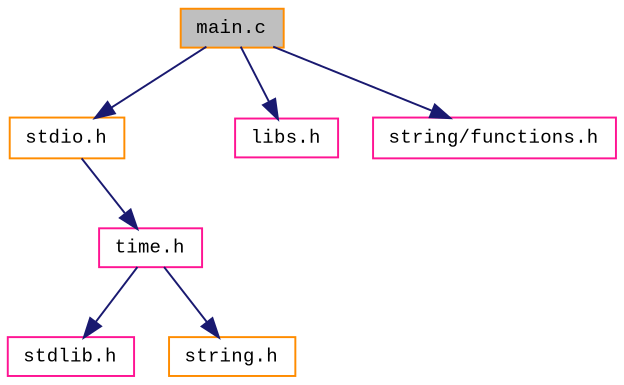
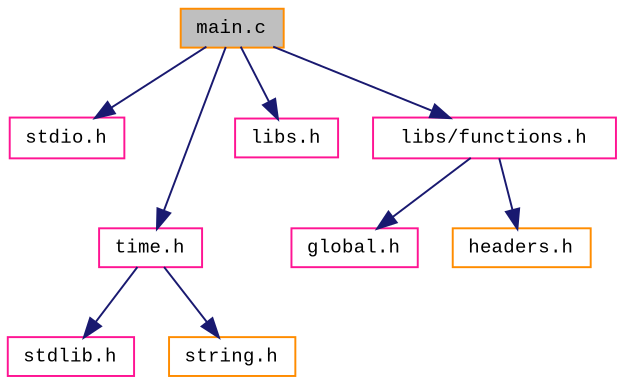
node "stdio.h": color darkorange -> deeppink
node "string/functions.h": label "string/functions.h" -> "libs/functions.h"
edge "stdio.h" -> "time.h": now "main.c" -> "time.h"
node "global.h": added
node "headers.h": added
